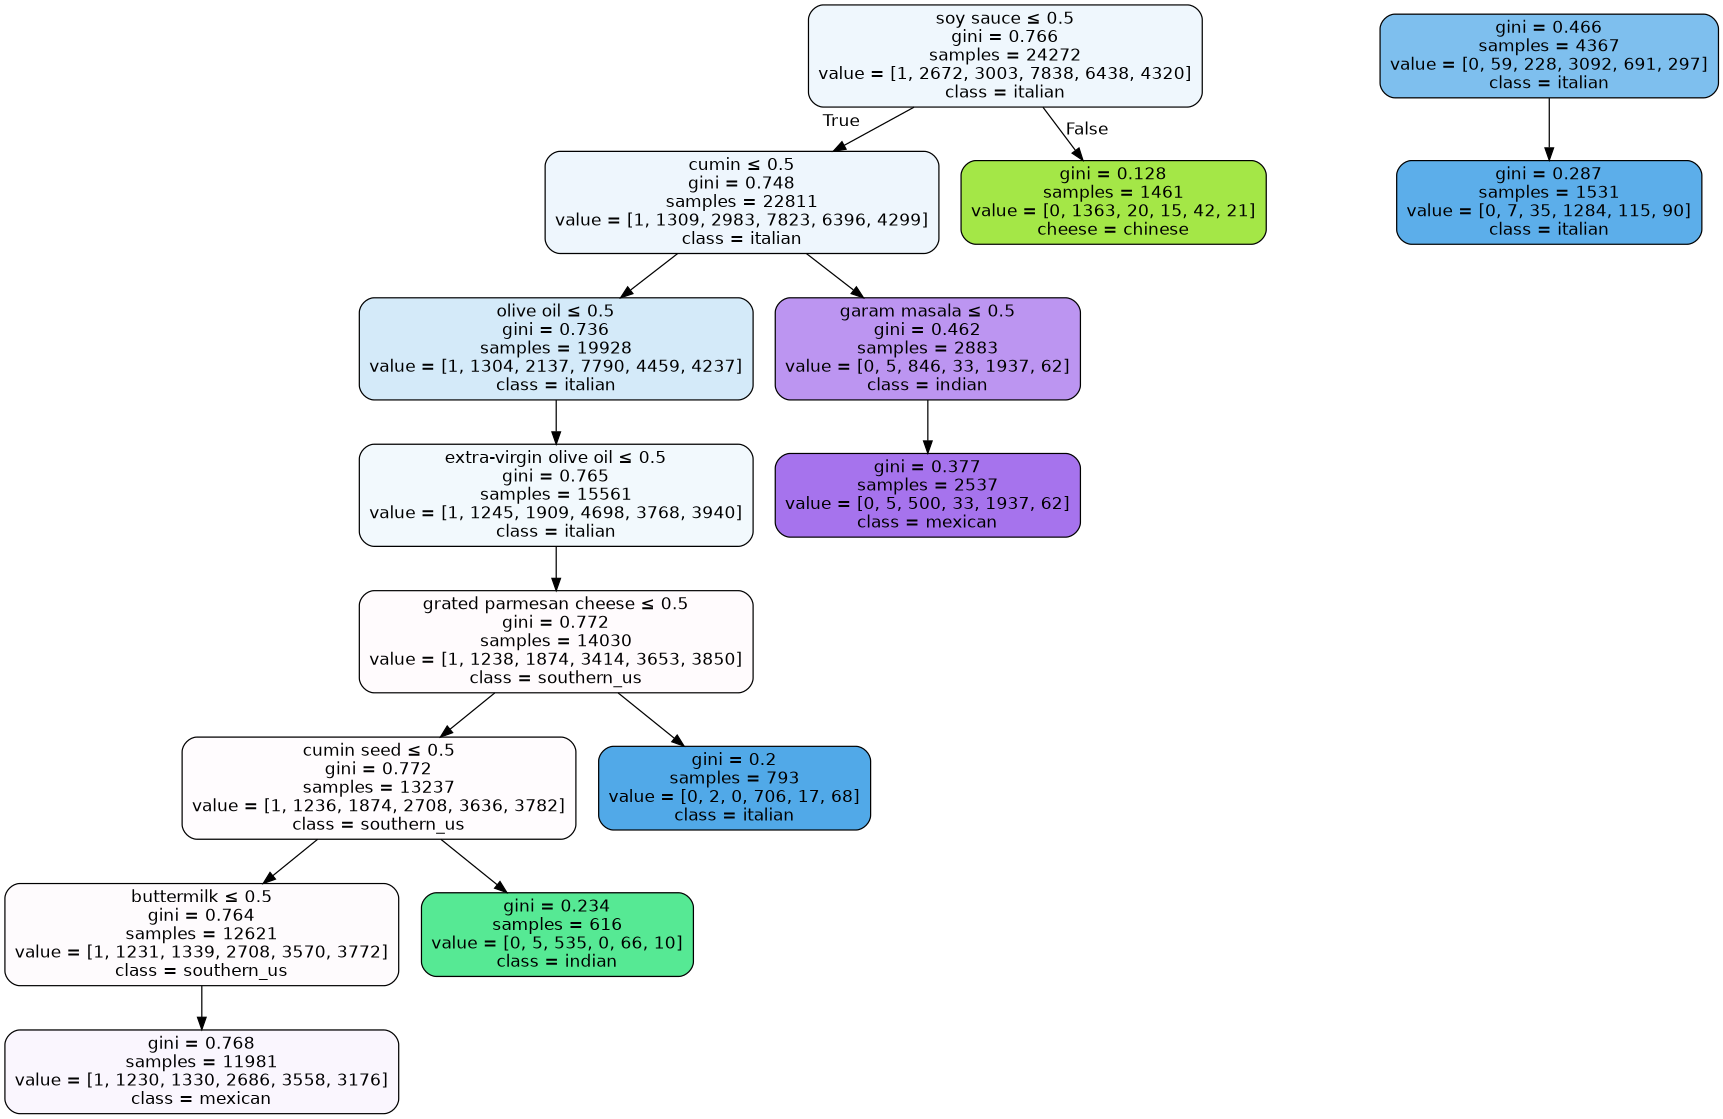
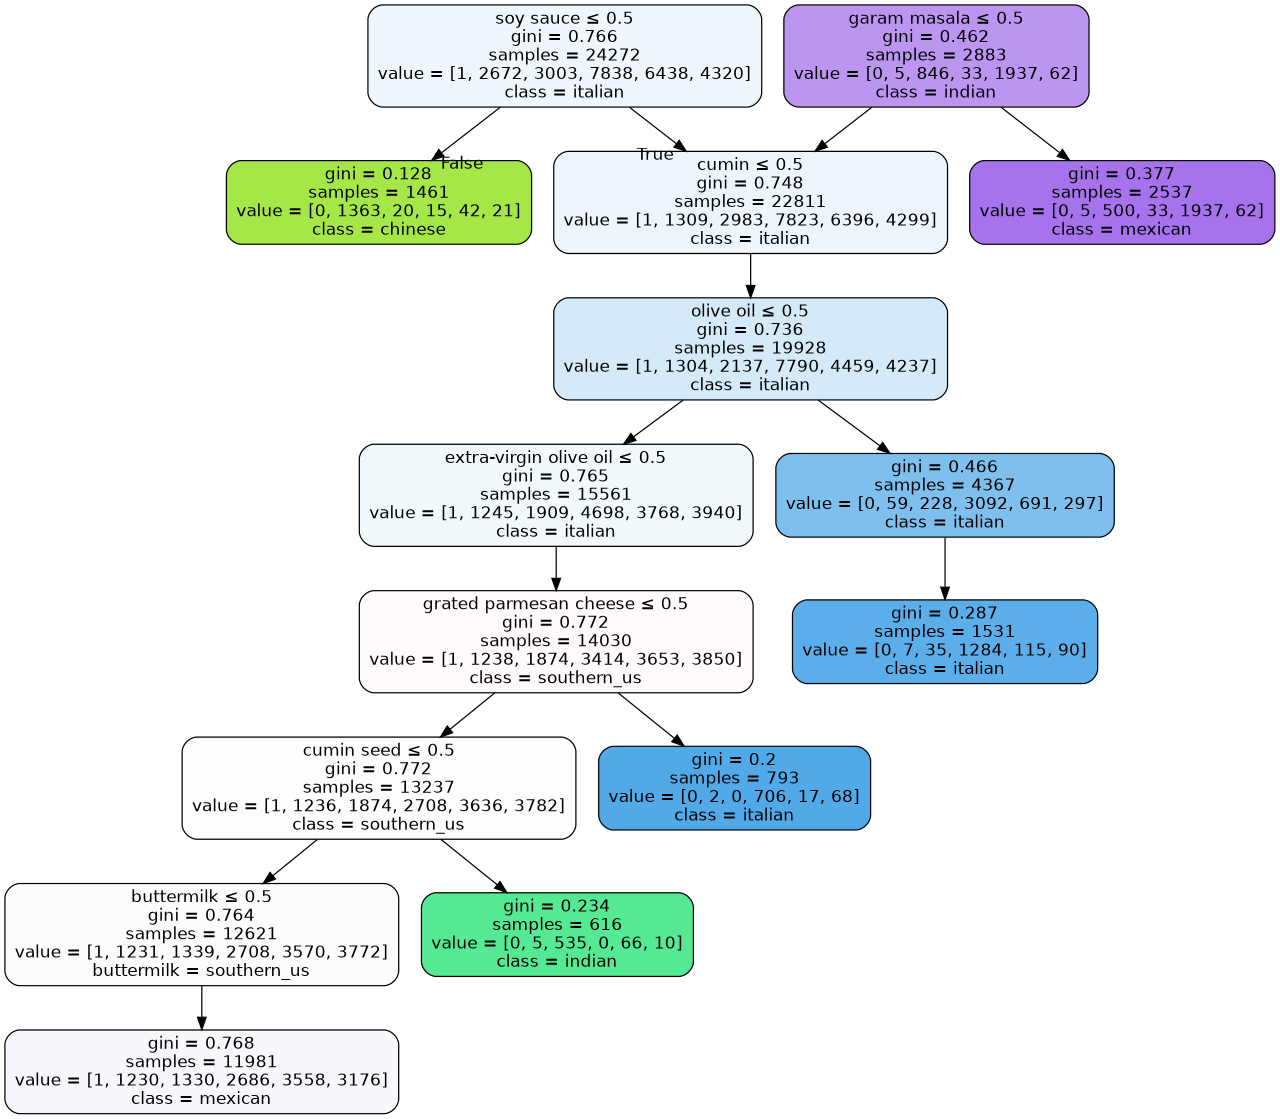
node "gini = 0.128": text "cheese = chinese" -> "class = chinese"
edge "cumin ≤ 0.5" -> "garam masala ≤ 0.5": reversed
edge "olive oil ≤ 0.5" -> "gini = 0.466": added
node "buttermilk ≤ 0.5": text "class = southern_us" -> "buttermilk = southern_us"
